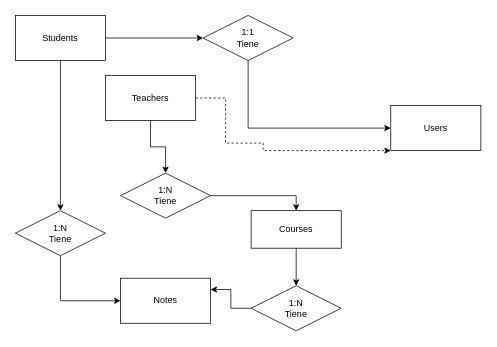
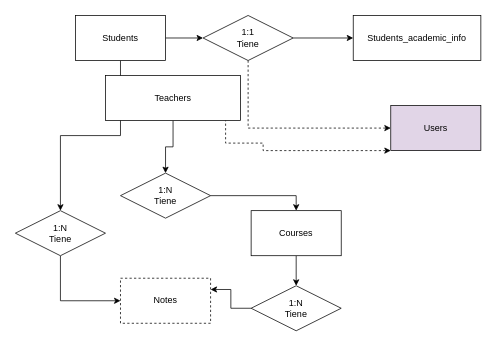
node "Students": moved (60, 38) -> (120, 38)
edge "1:1 Tiene" -> "Students_academic_info": added
node "Students_academic_info": added
node "Teachers": size 90x45 -> 135x45
edge "1:1 Tiene" -> "Users": style solid -> dashed
node "Users": fillcolor #ffffff -> #e1d5e7
node "Courses": size 90x38 -> 90x45
node "Notes": style solid -> dashed
